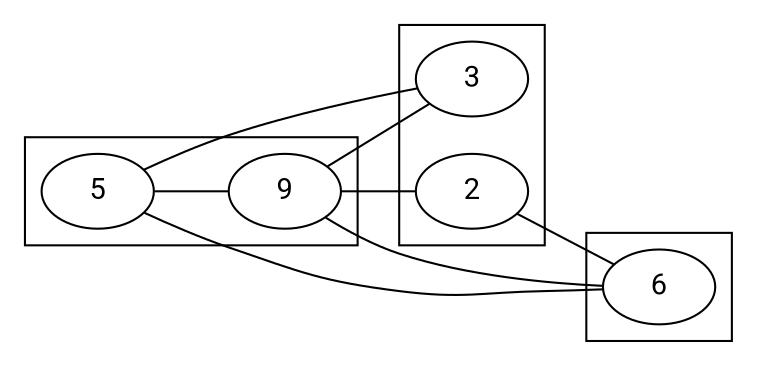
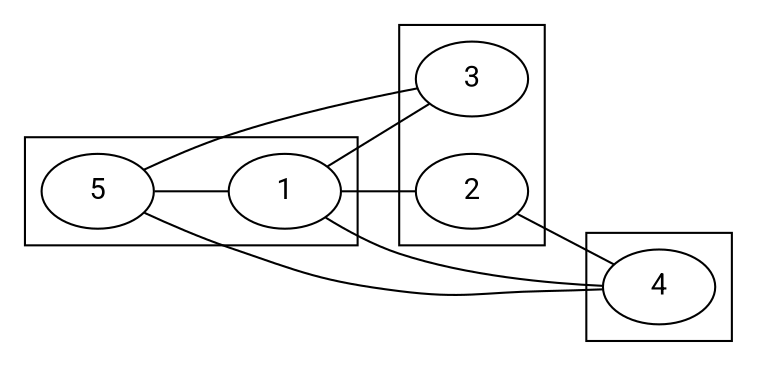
node "9": label "9" -> "1"
node "6": label "6" -> "4"
